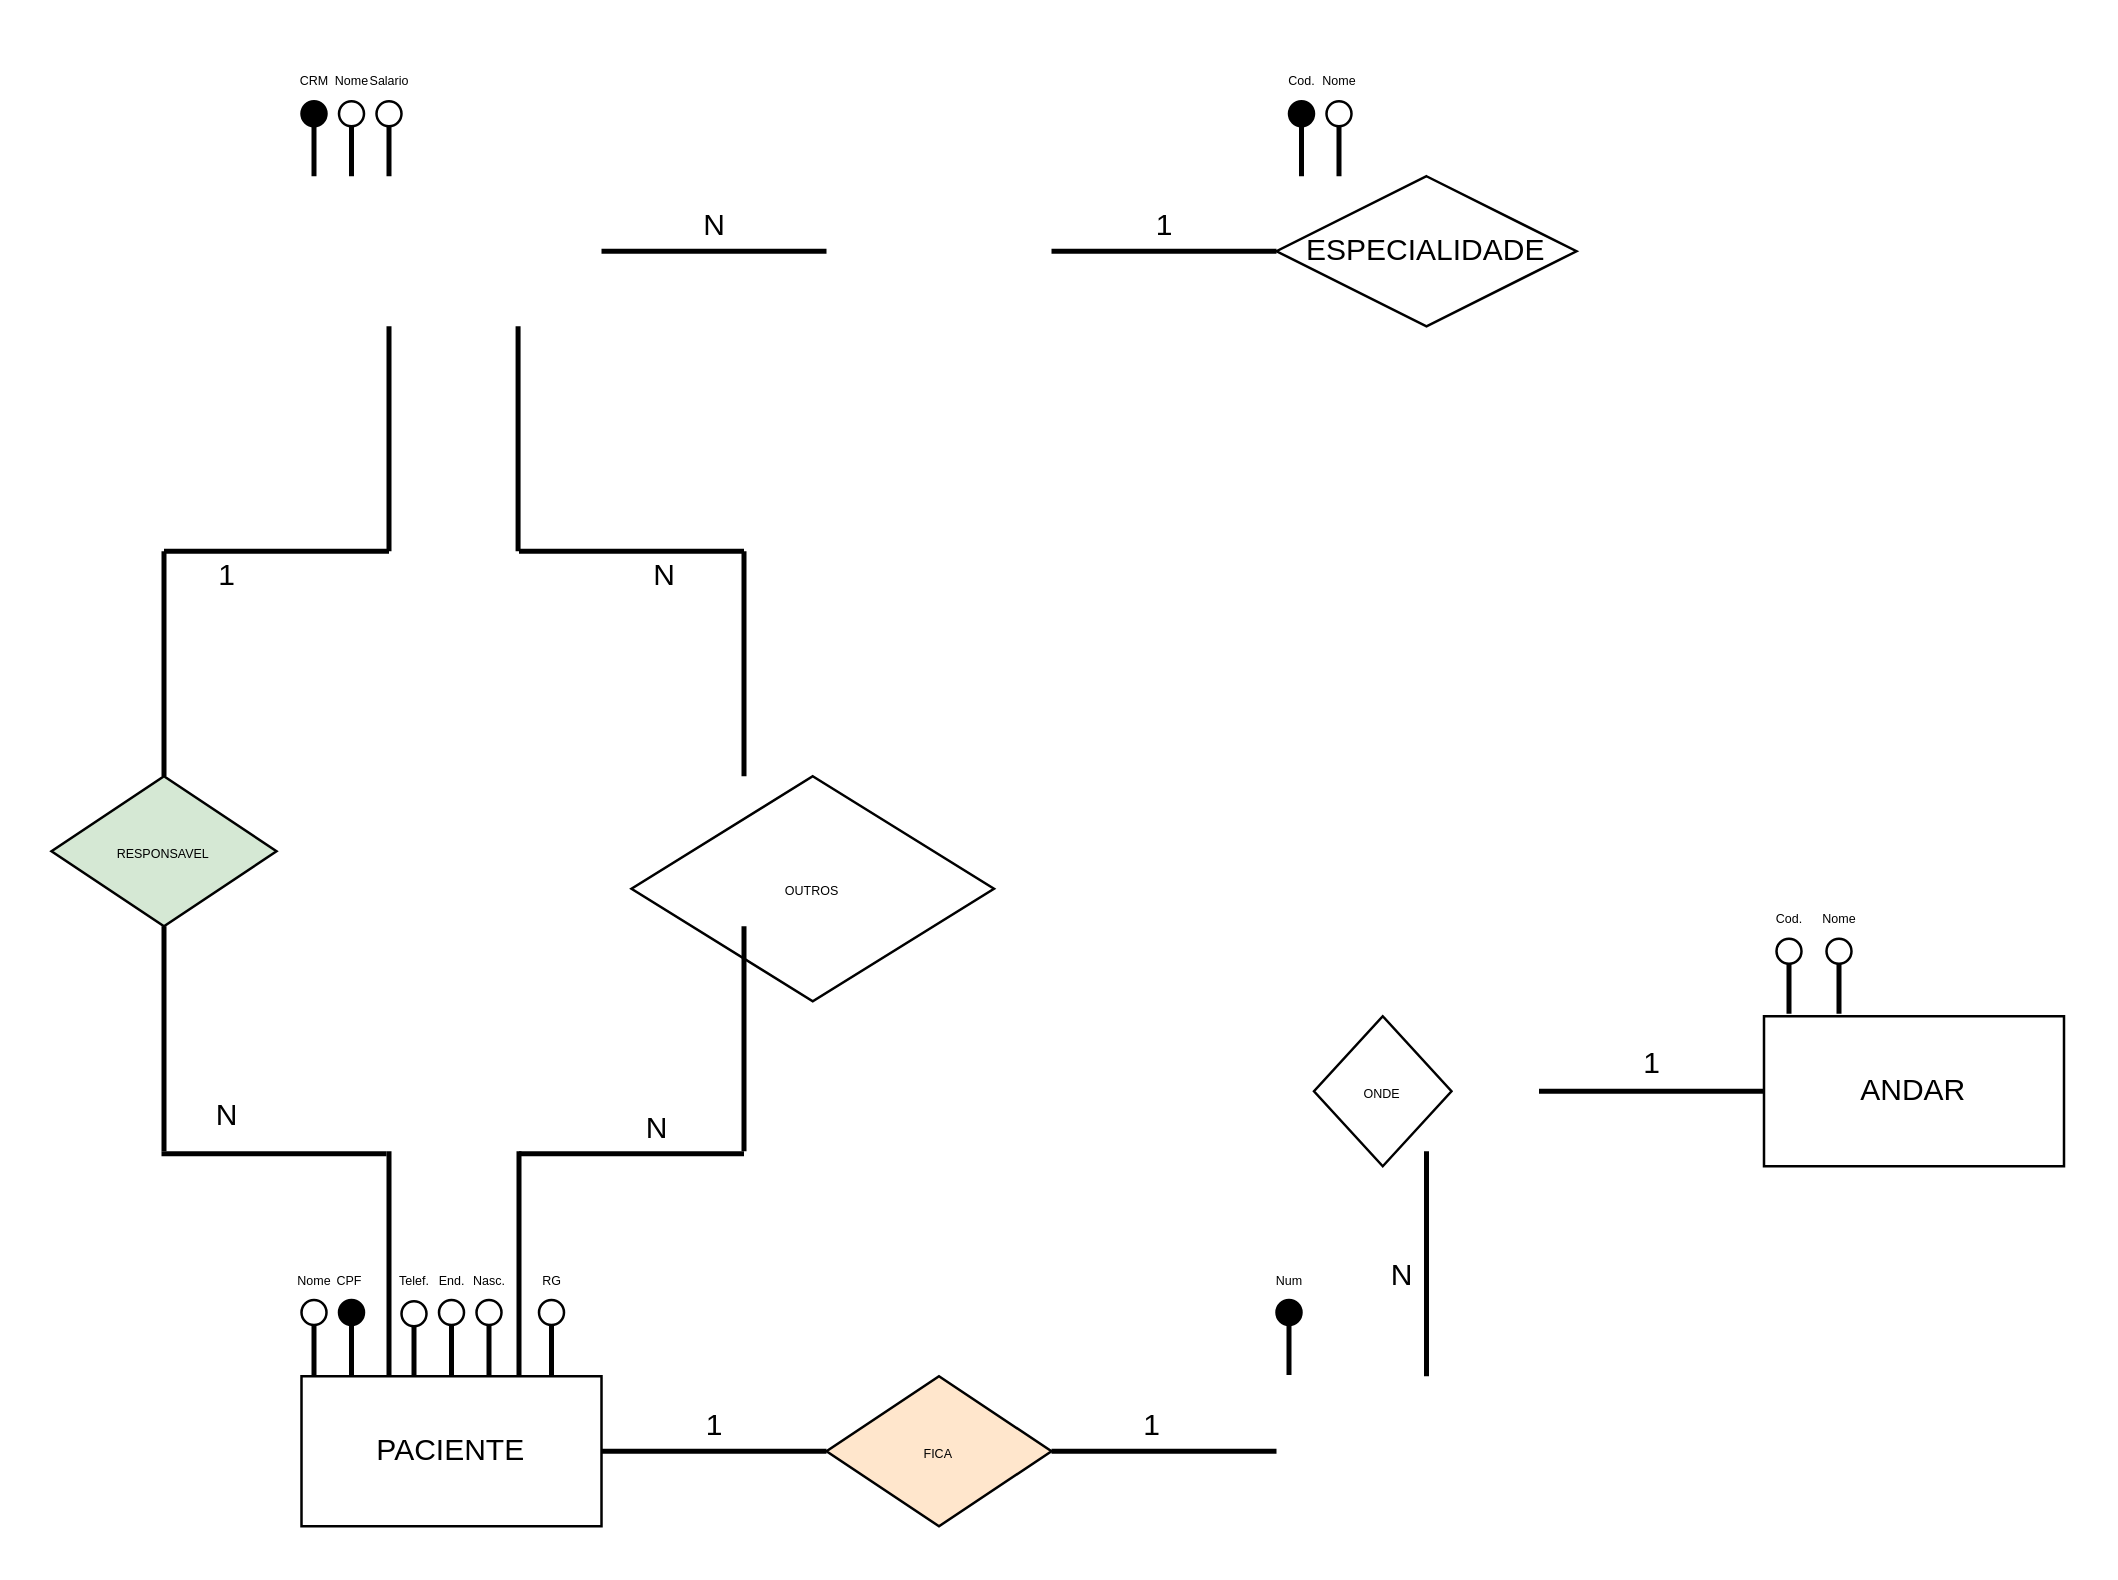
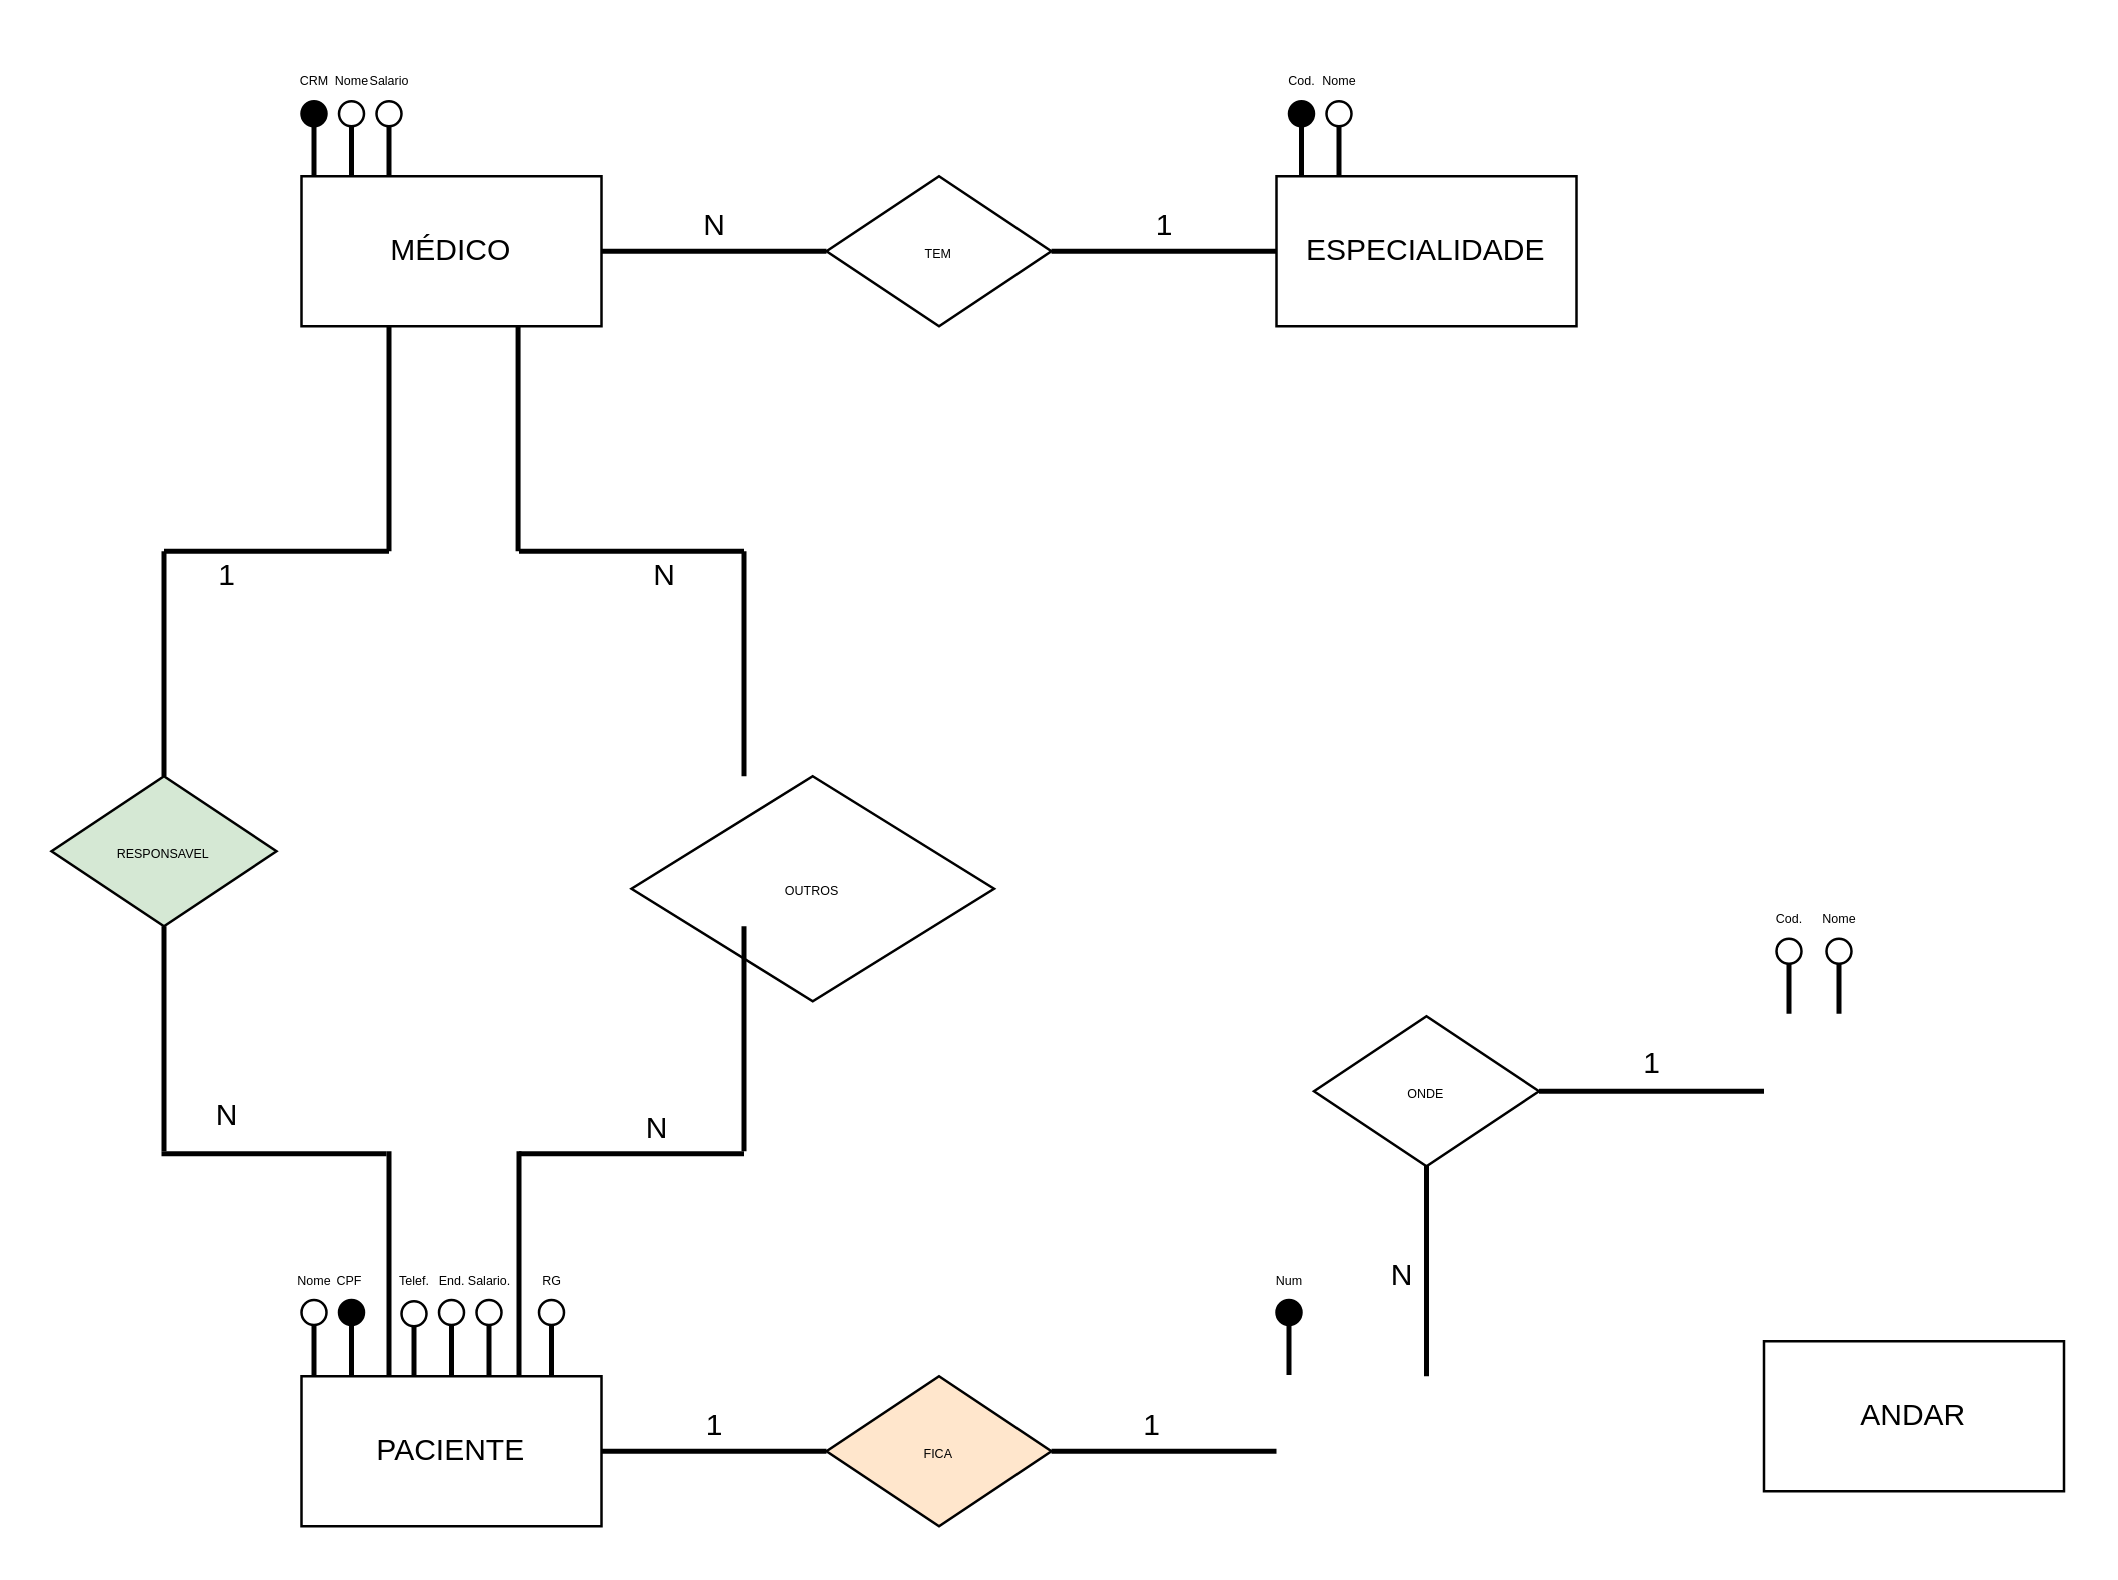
node "MÉDICO": added
node "TEM": added
node "ESPECIALIDADE": shape diamond -> rectangle
node "ONDE": size 138x150 -> 225x150
node "ANDAR": moved (1914, 1091) -> (1914, 1416)
node "Nasc.": label "Nasc." -> "Salario."
